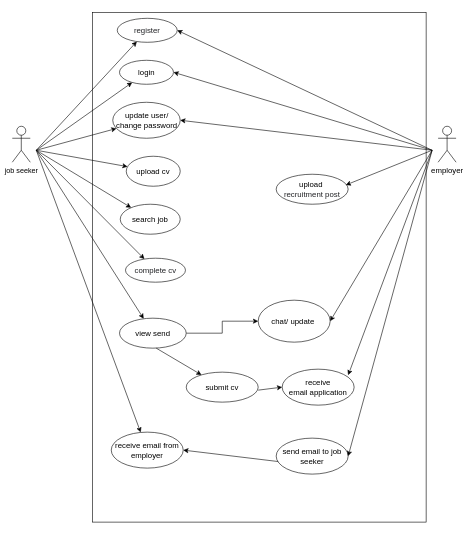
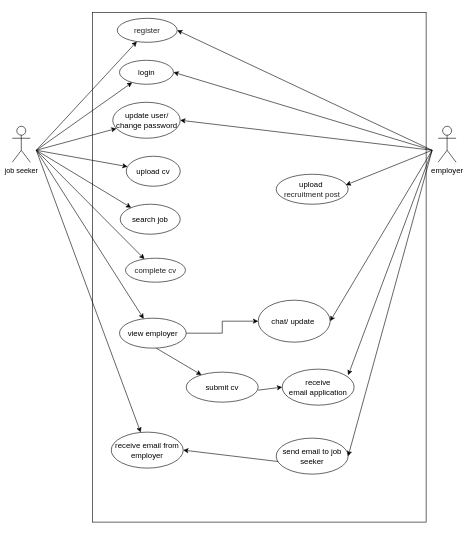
node "view send": label "view send" -> "view employer"
